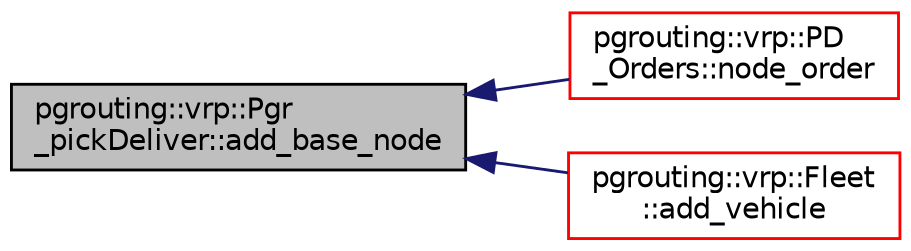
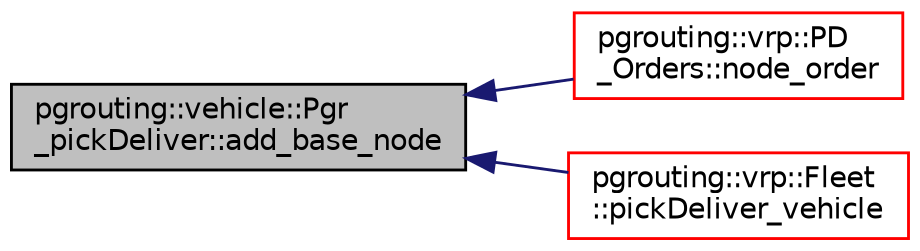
node "pgrouting::vrp::Pgr _pickDeliver::add_base_node": label "pgrouting::vrp::Pgr _pickDeliver::add_base_node" -> "pgrouting::vehicle::Pgr _pickDeliver::add_base_node"
node "pgrouting::vrp::Fleet ::add_vehicle": label "pgrouting::vrp::Fleet ::add_vehicle" -> "pgrouting::vrp::Fleet ::pickDeliver_vehicle"
